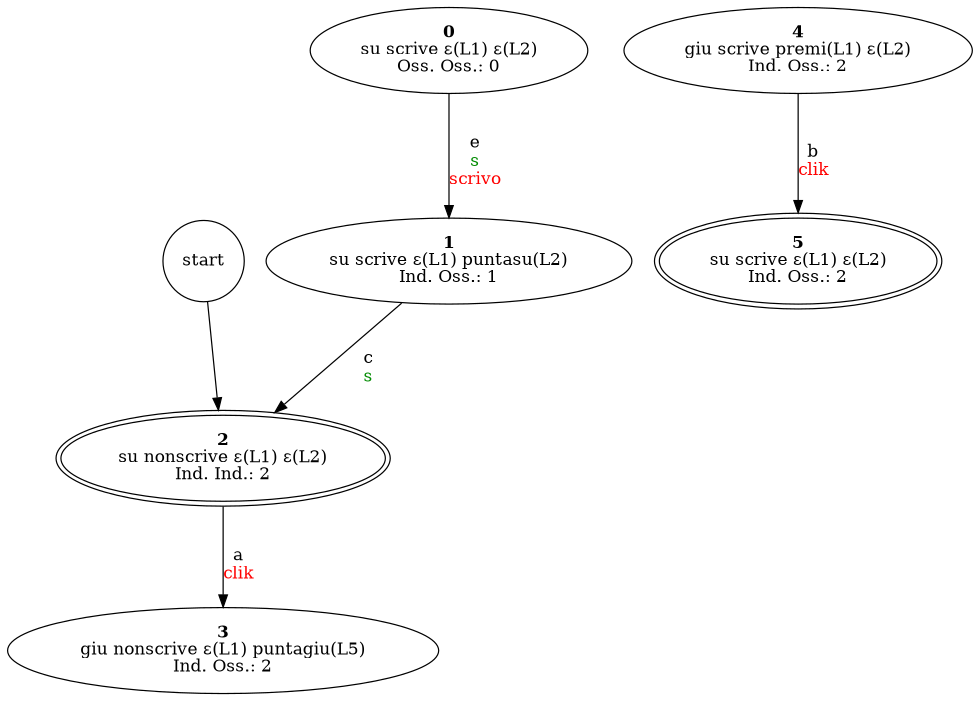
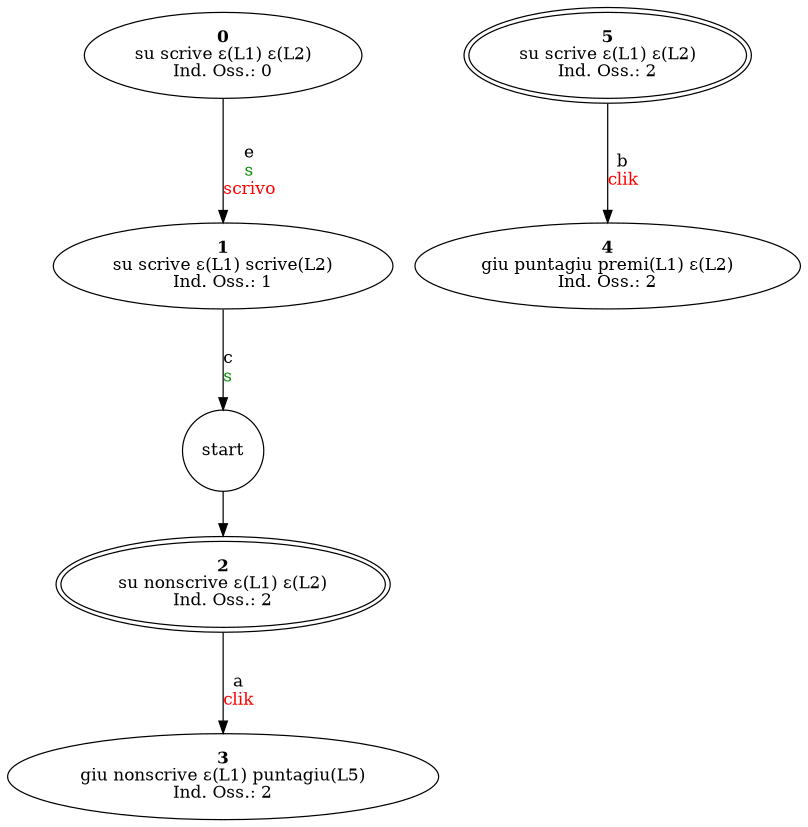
node "4": text "giu scrive premi(L1) ε(L2)" -> "giu puntagiu premi(L1) ε(L2)"
node "0": text "Oss. Oss.: 0" -> "Ind. Oss.: 0"
edge "4" -> "5": reversed
node "1": text "su scrive ε(L1) puntasu(L2)" -> "su scrive ε(L1) scrive(L2)"
edge "1" -> "2": now "1" -> "start"
node "2": text "Ind. Ind.: 2" -> "Ind. Oss.: 2"
